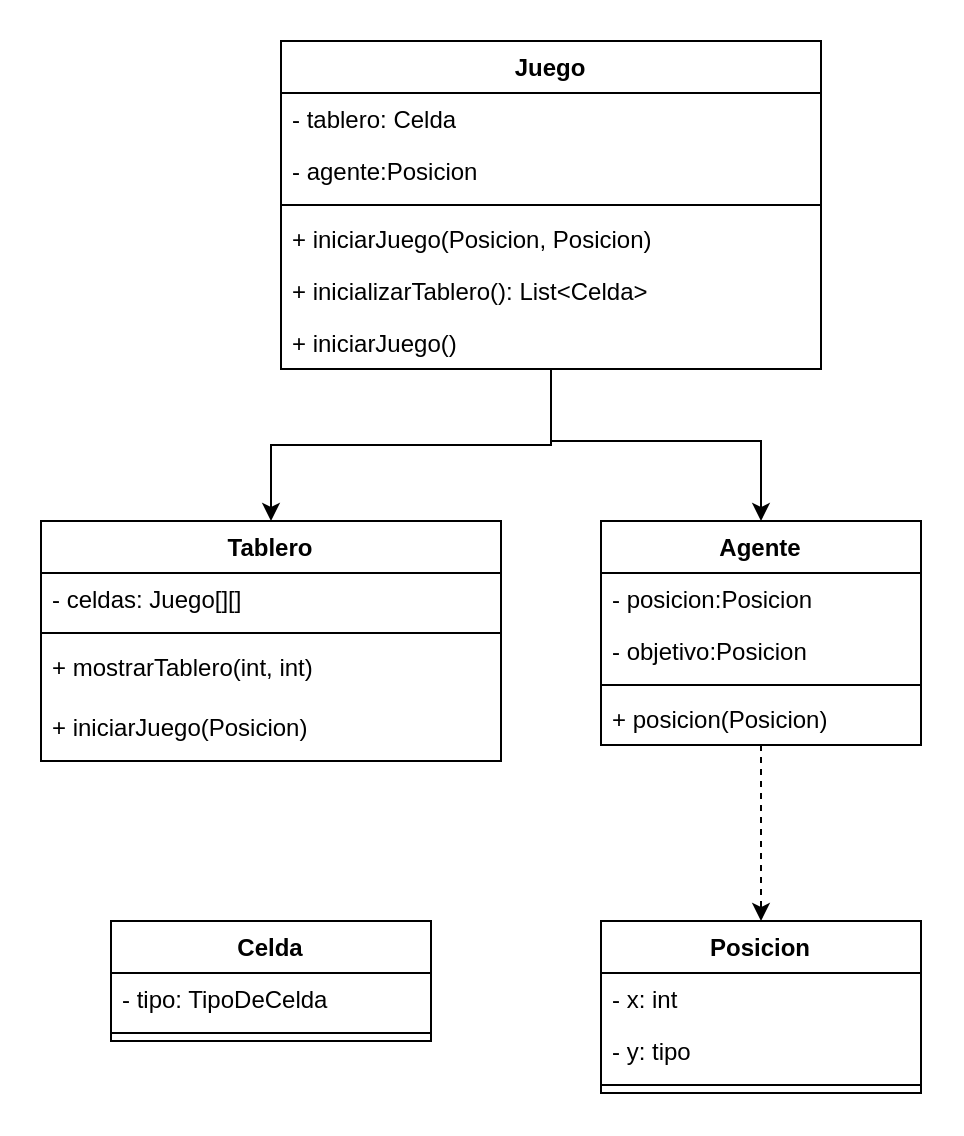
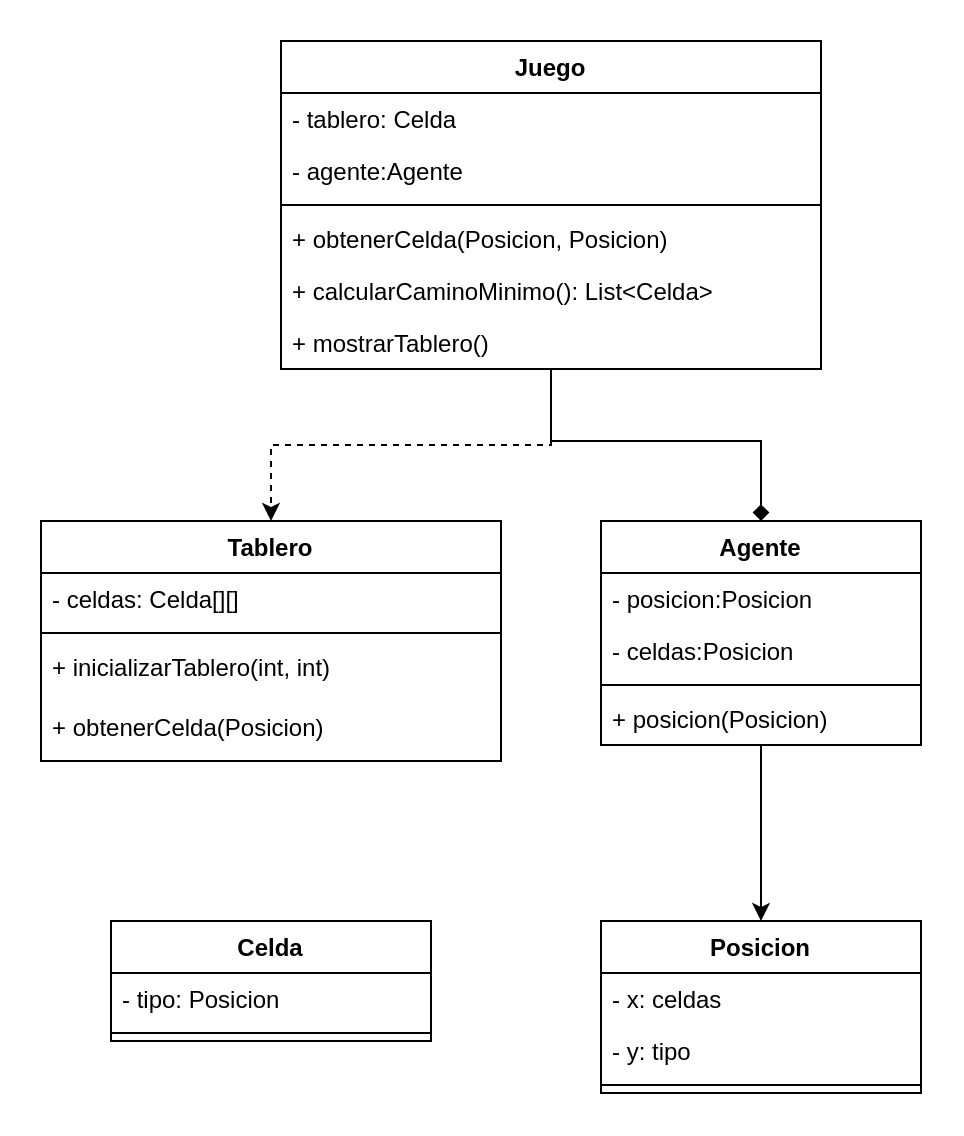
node "- agente:Posicion": label "- agente:Posicion" -> "- agente:Agente"
node "+ iniciarJuego(Posicion, Posicion)": label "+ iniciarJuego(Posicion, Posicion)" -> "+ obtenerCelda(Posicion, Posicion)"
node "+ inicializarTablero(): List<Celda>": label "+ inicializarTablero(): List<Celda>" -> "+ calcularCaminoMinimo(): List<Celda>"
node "+ iniciarJuego()": label "+ iniciarJuego()" -> "+ mostrarTablero()"
edge "Juego" -> "Tablero": style solid -> dashed
edge "Juego" -> "Agente": arrowhead classic -> diamond
node "- celdas: Juego[][]": label "- celdas: Juego[][]" -> "- celdas: Celda[][]"
node "- objetivo:Posicion": label "- objetivo:Posicion" -> "- celdas:Posicion"
node "+ mostrarTablero(int, int)": label "+ mostrarTablero(int, int)" -> "+ inicializarTablero(int, int)"
node "+ iniciarJuego(Posicion)": label "+ iniciarJuego(Posicion)" -> "+ obtenerCelda(Posicion)"
edge "Agente" -> "Posicion": style dashed -> solid
node "- tipo: TipoDeCelda": label "- tipo: TipoDeCelda" -> "- tipo: Posicion"
node "- x: int": label "- x: int" -> "- x: celdas"
